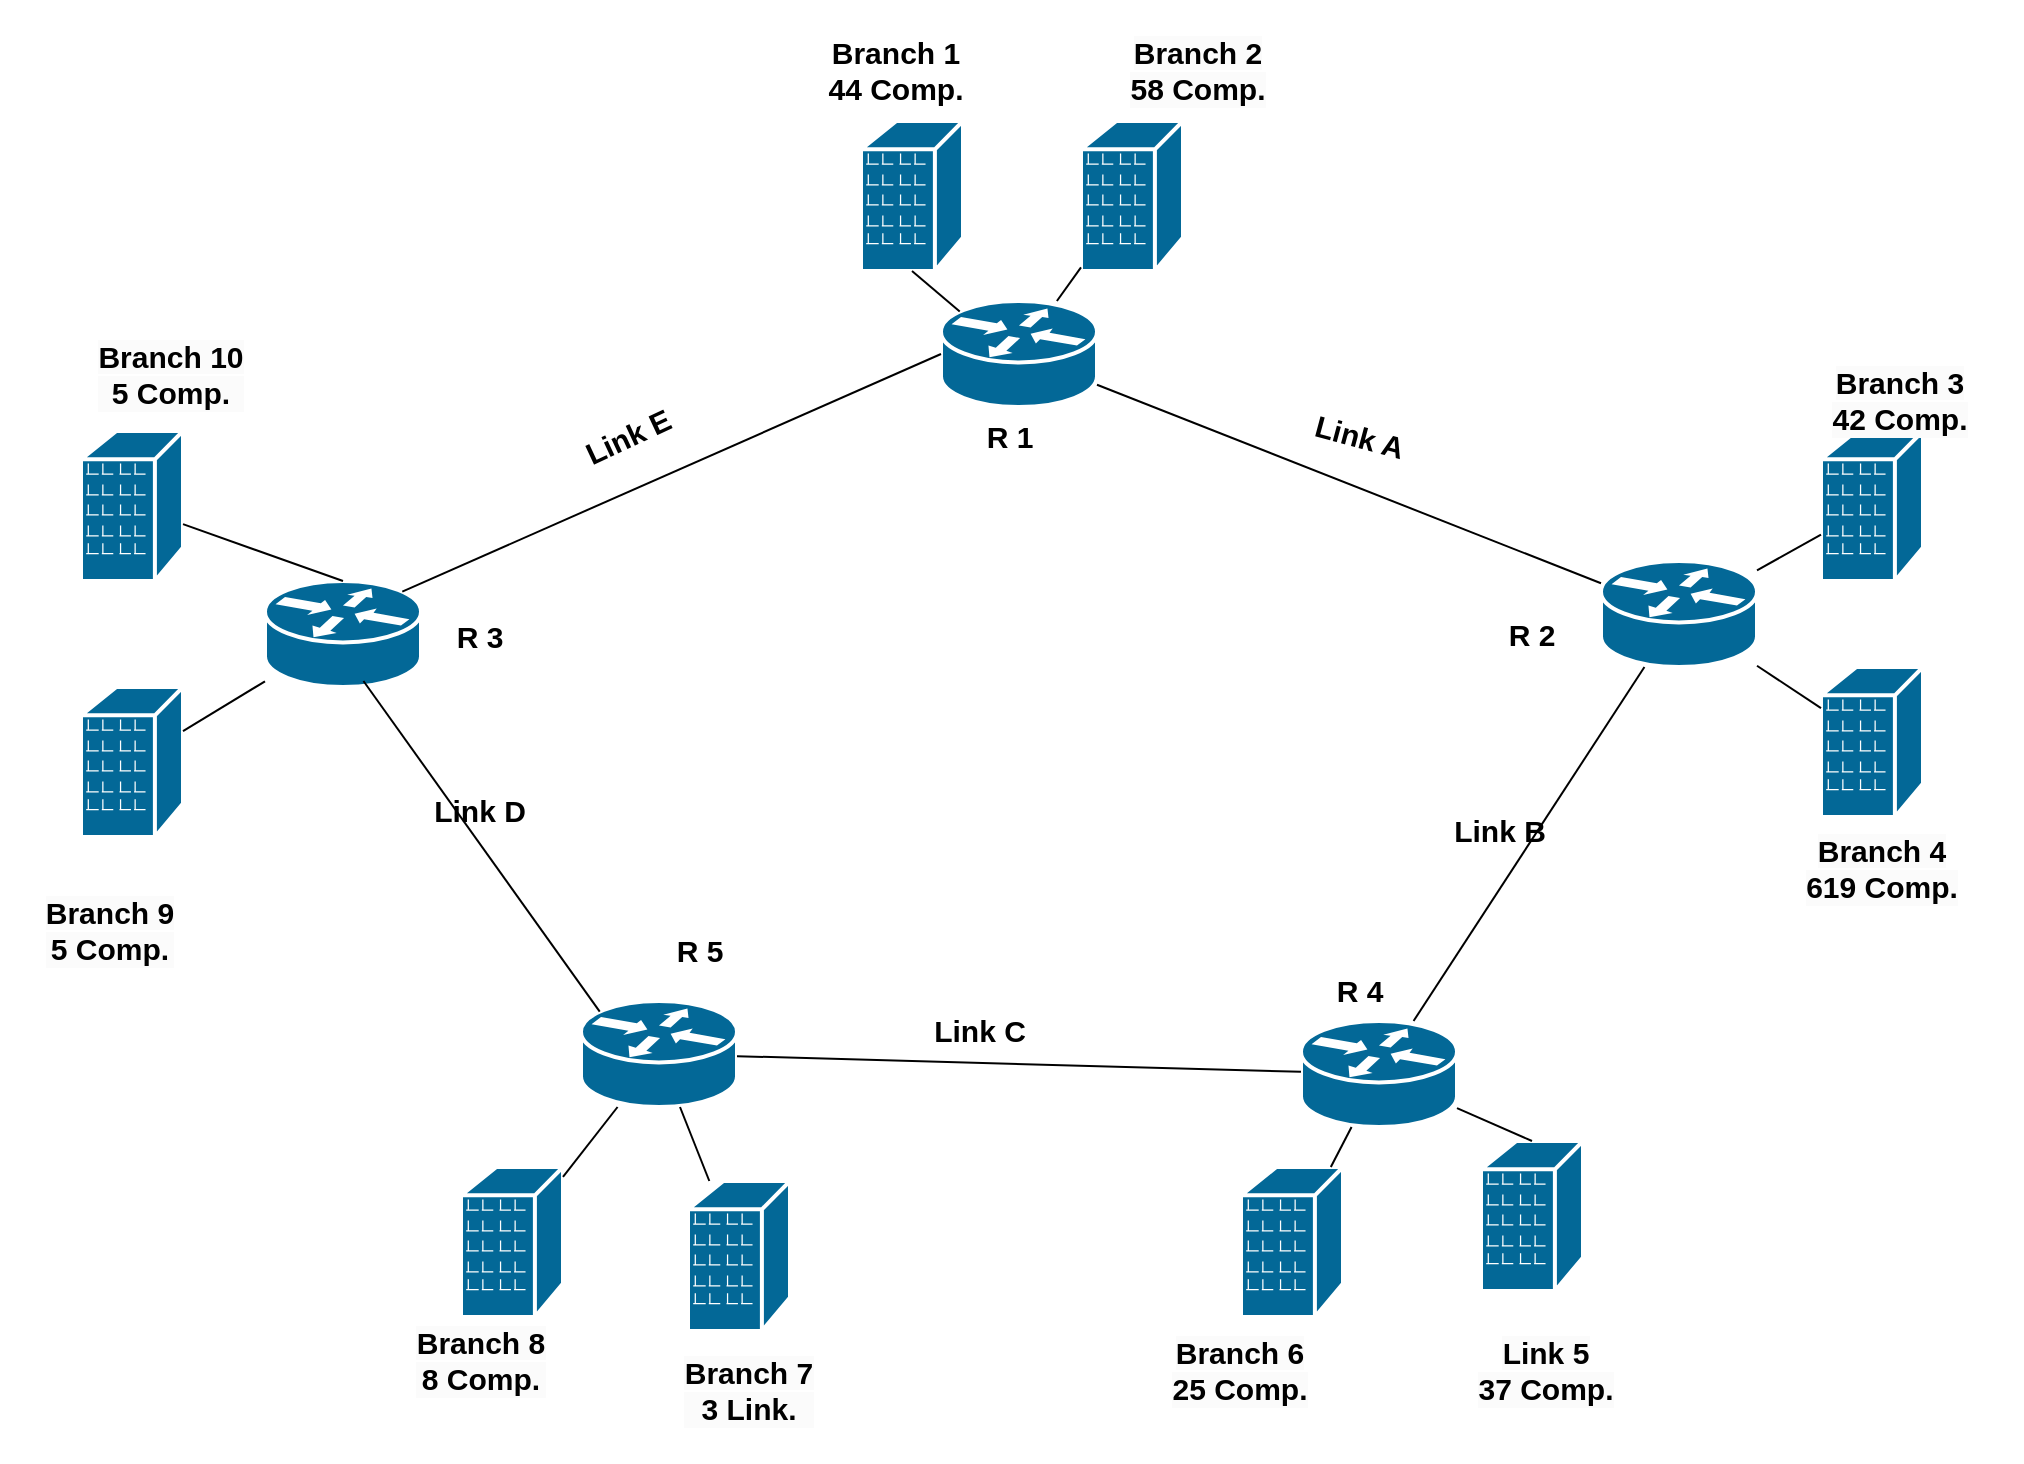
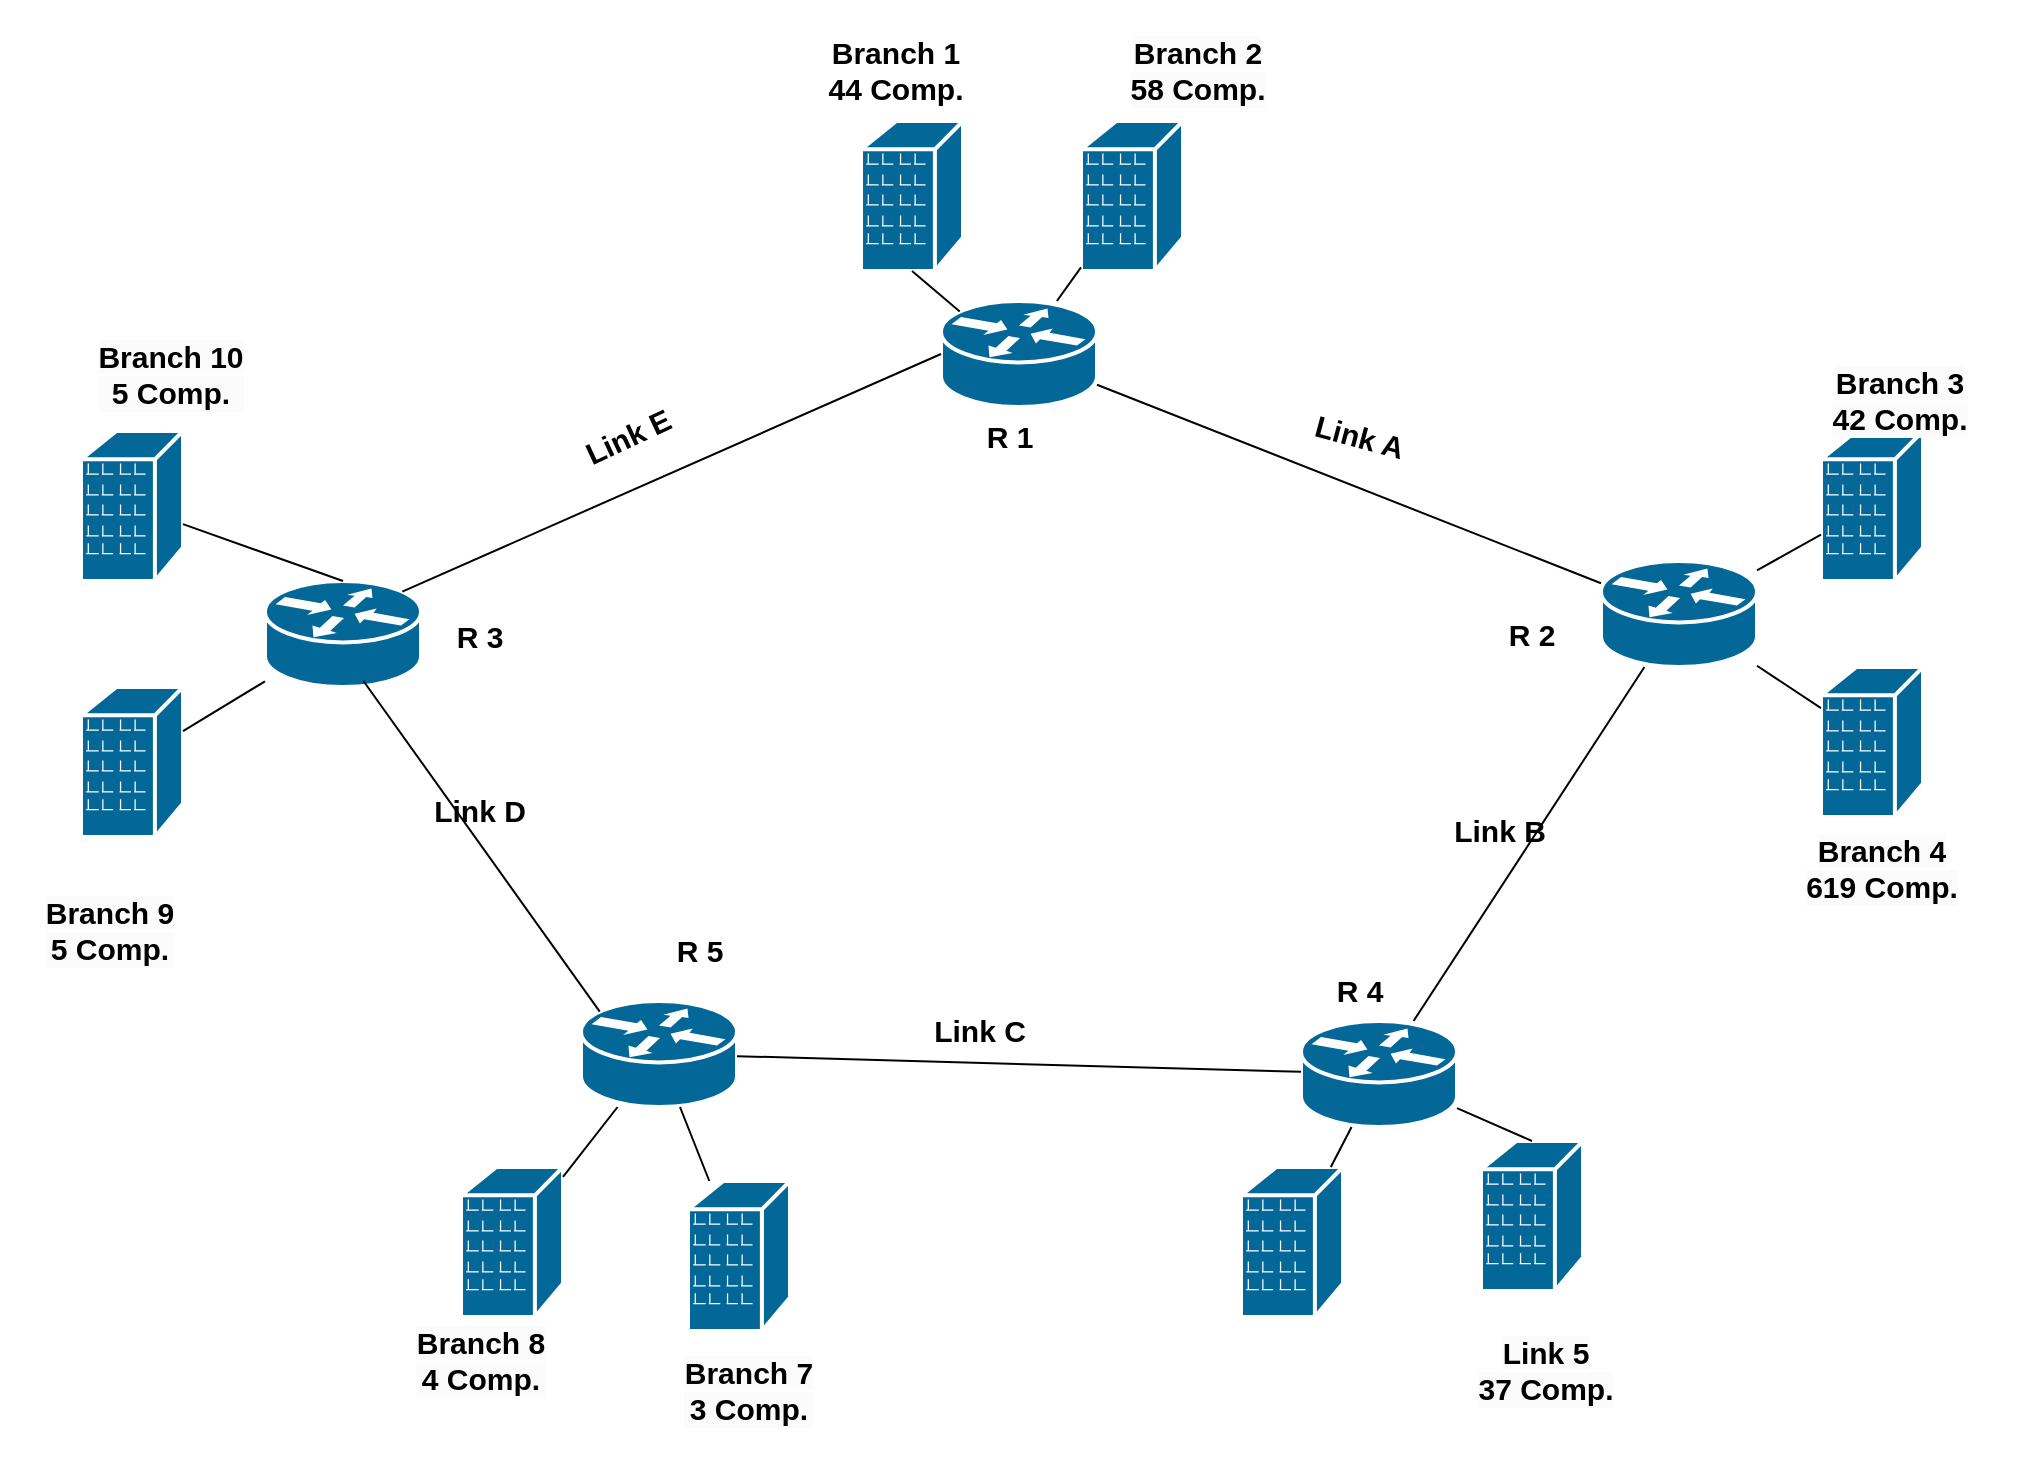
node "Branch 8 8 Comp.": label "Branch 8 8 Comp." -> "Branch 8 4 Comp."
node "Branch 6 25 Comp.": removed
node "Branch 7 3 Link.": label "Branch 7 3 Link." -> "Branch 7 3 Comp."
